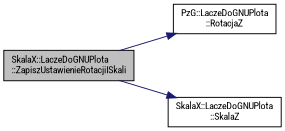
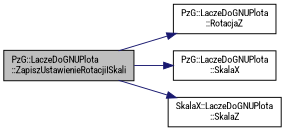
node "SkalaX::LaczeDoGNUPlota ::ZapiszUstawienieRotacjiISkali": label "SkalaX::LaczeDoGNUPlota ::ZapiszUstawienieRotacjiISkali" -> "PzG::LaczeDoGNUPlota ::ZapiszUstawienieRotacjiISkali"
node "PzG::LaczeDoGNUPlota ::SkalaX": added
